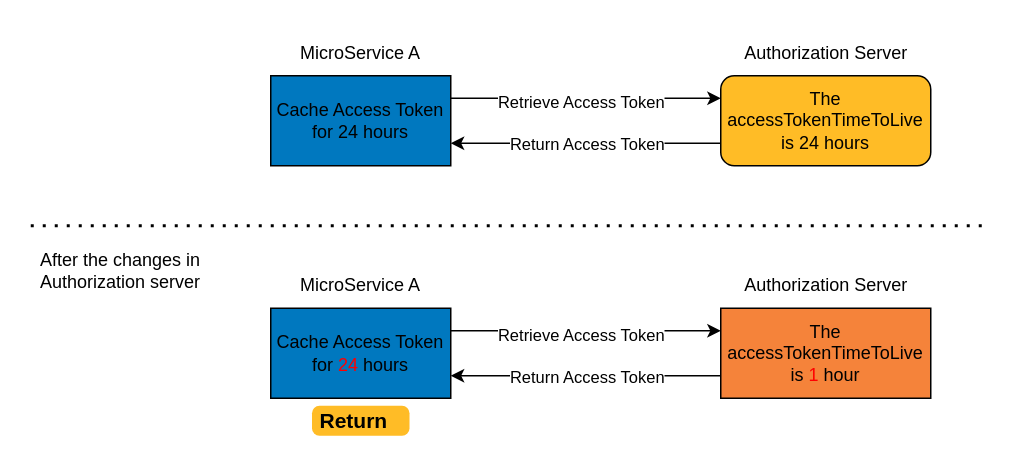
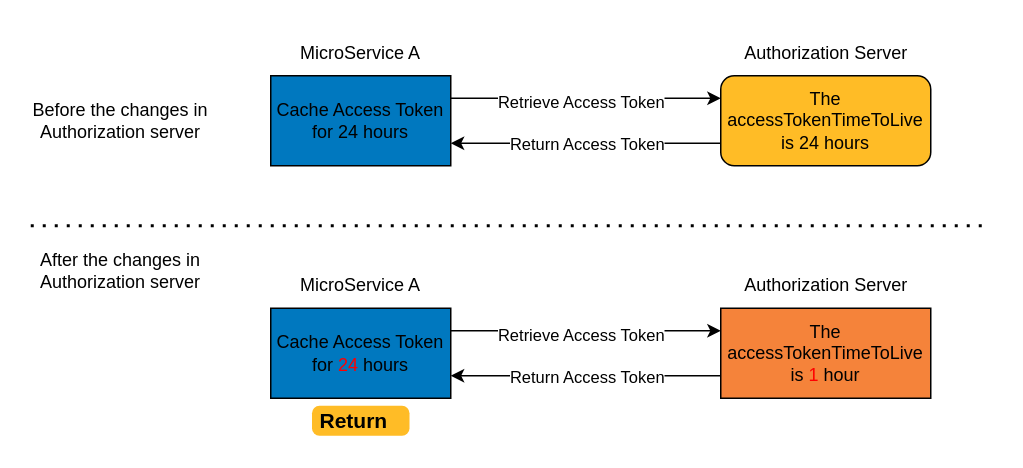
node "Before the changes in Authorization server": added
